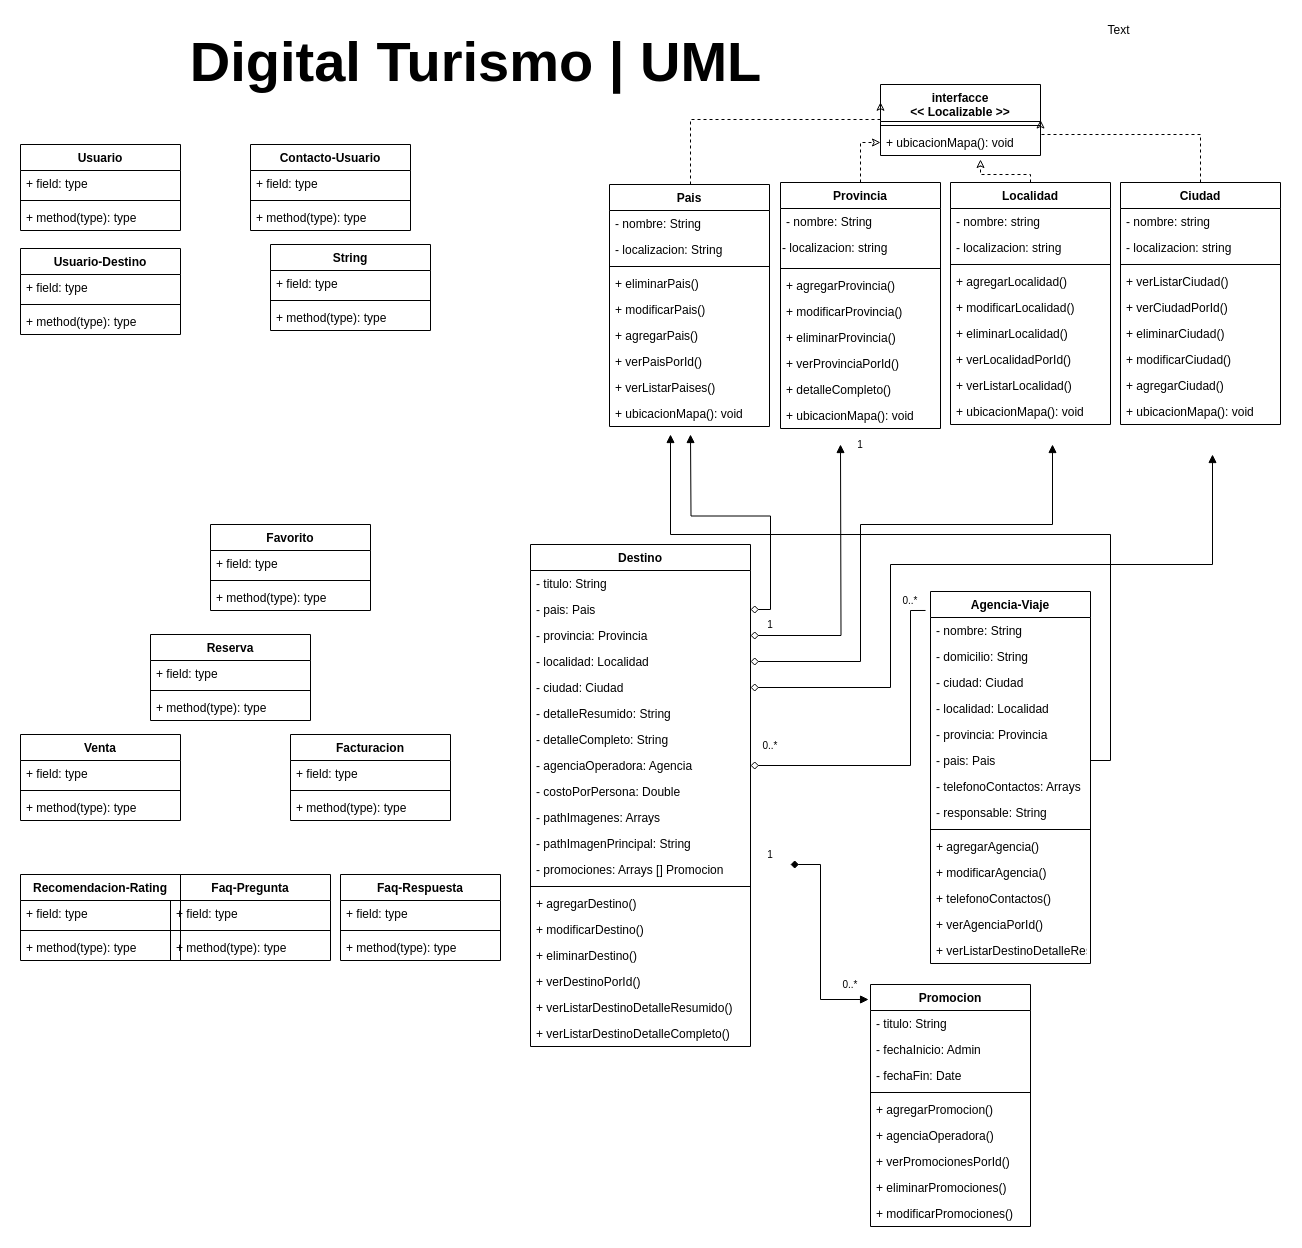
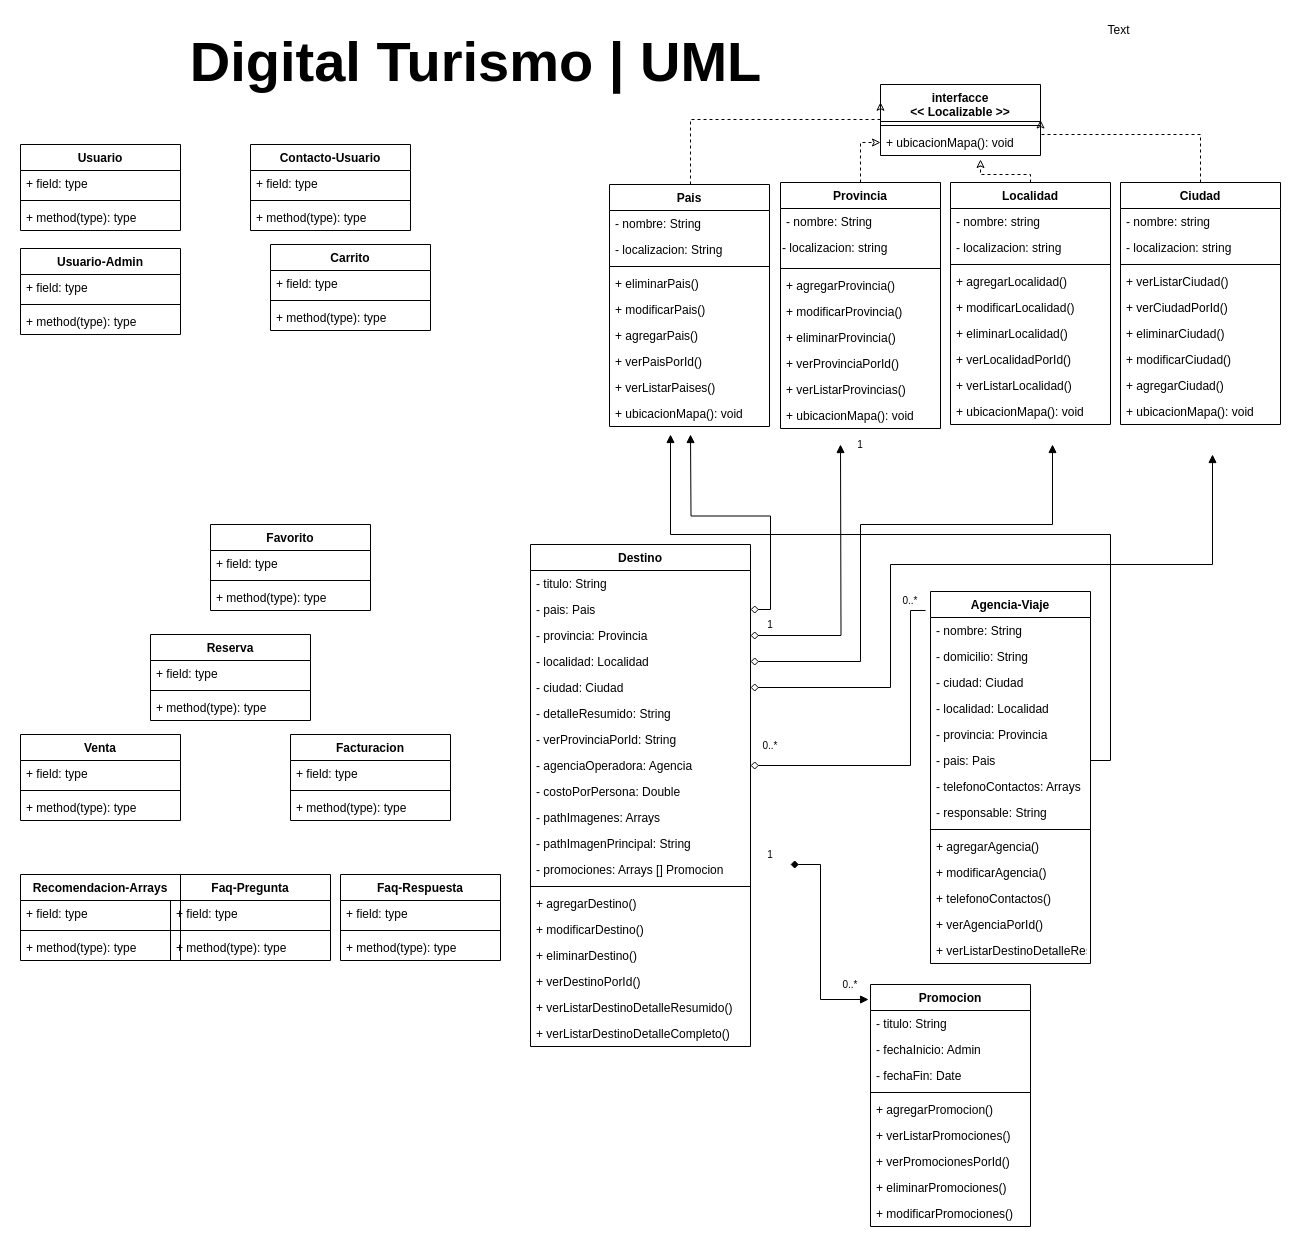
node "String": label "String" -> "Carrito"
node "Usuario-Destino": label "Usuario-Destino" -> "Usuario-Admin"
node "+ detalleCompleto()": label "+ detalleCompleto()" -> "+ verListarProvincias()"
node "- detalleCompleto: String": label "- detalleCompleto: String" -> "- verProvinciaPorId: String"
node "Recomendacion-Rating": label "Recomendacion-Rating" -> "Recomendacion-Arrays"
node "+ agenciaOperadora()": label "+ agenciaOperadora()" -> "+ verListarPromociones()"
